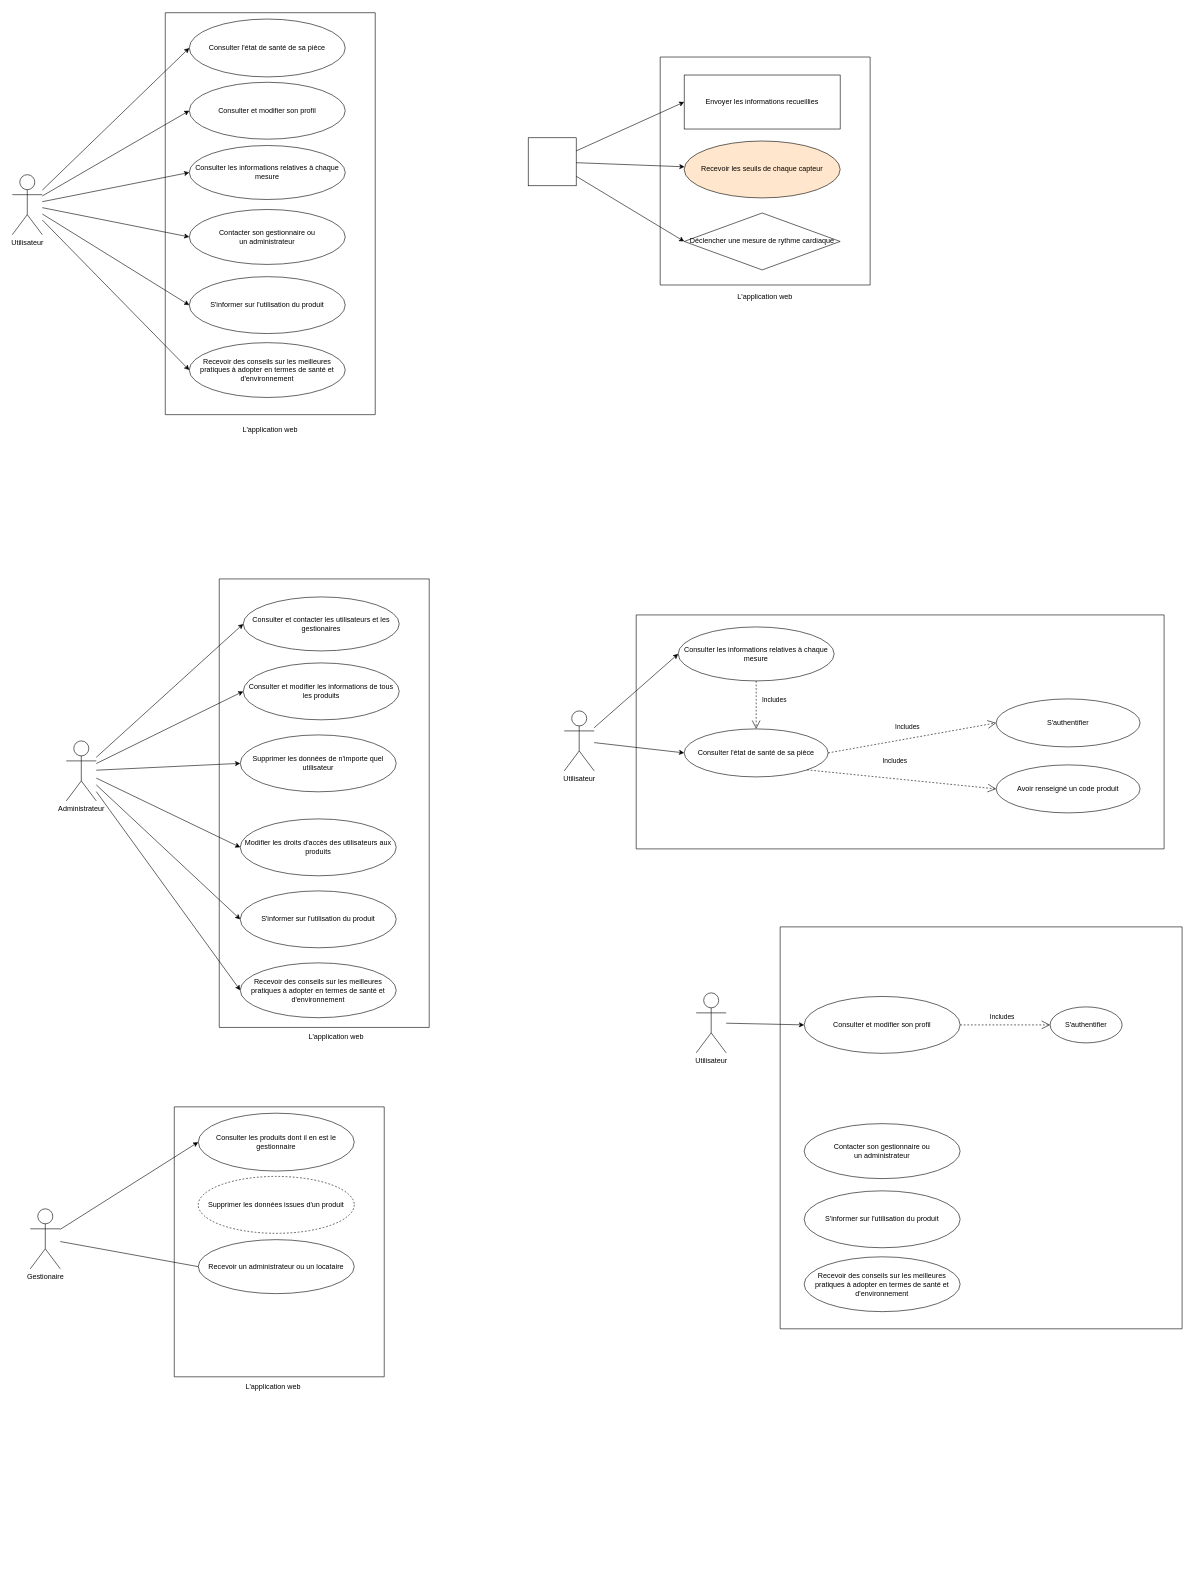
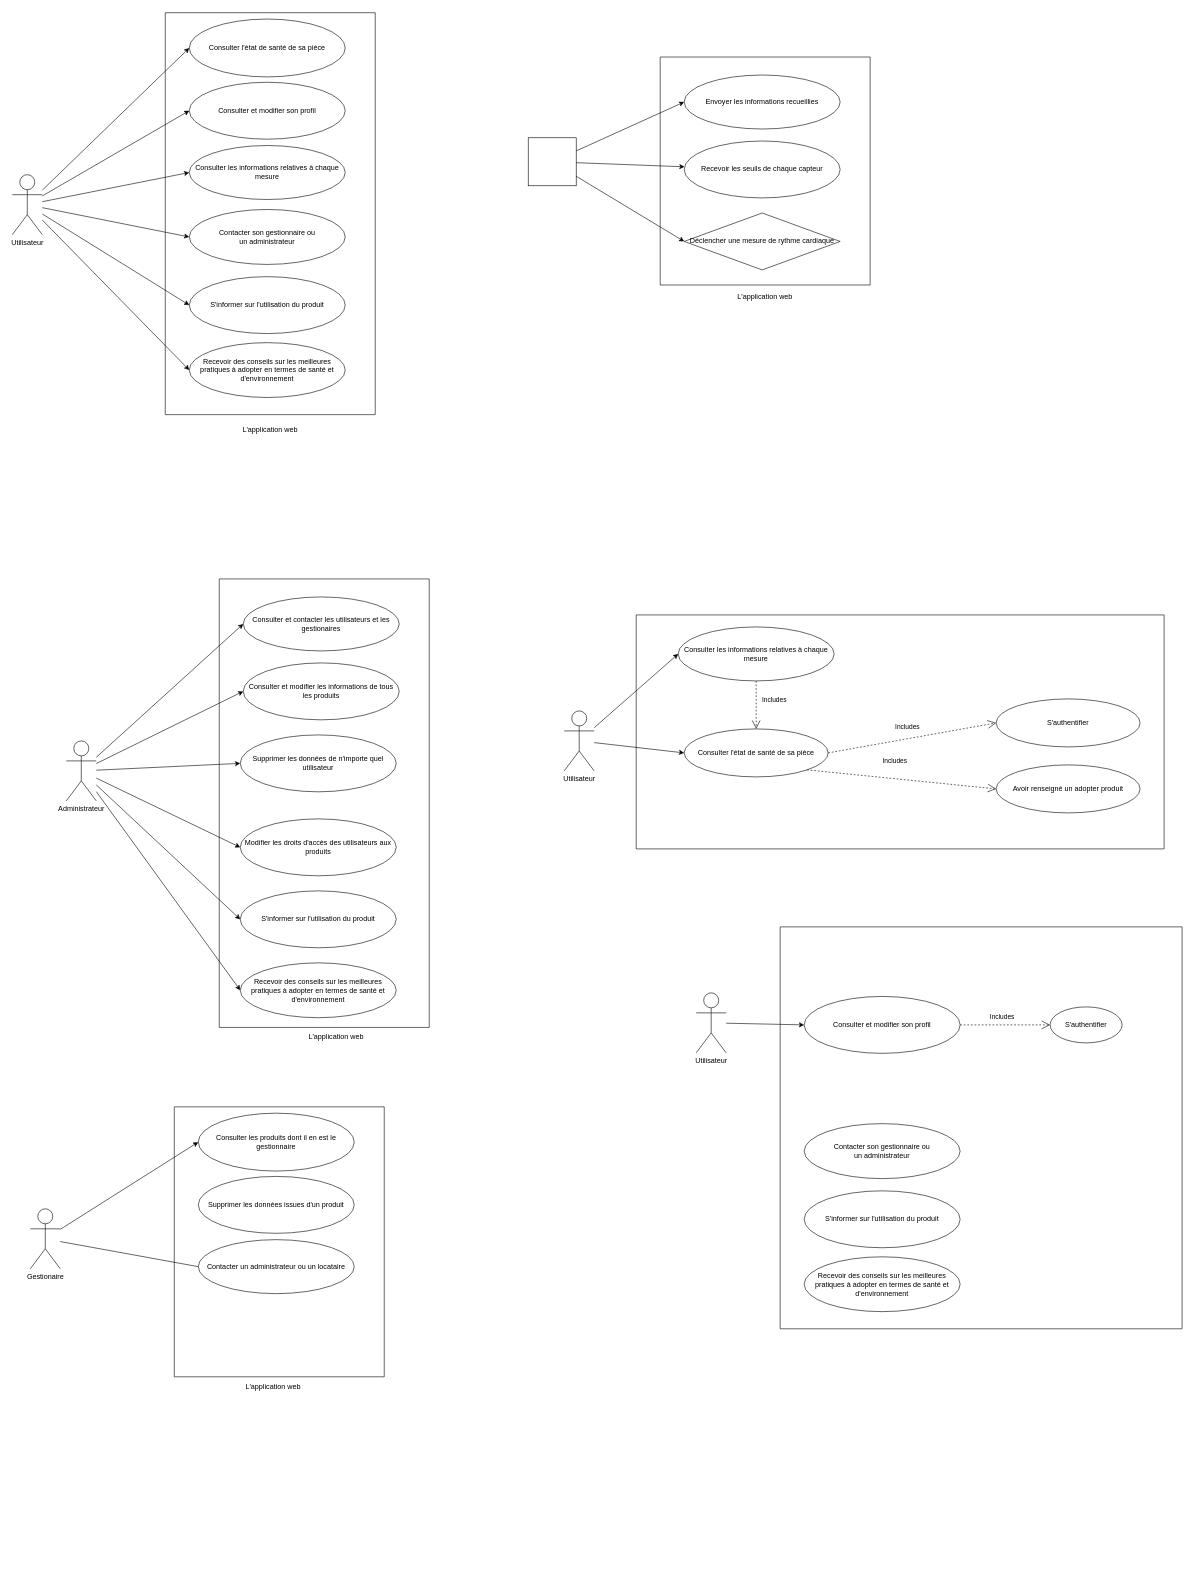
node "Envoyer les informations recueillies": shape rectangle -> ellipse
node "Recevoir les seuils de chaque capteur": fillcolor #ffe6cc -> #ffffff
node "Avoir renseigné un code produit": label "Avoir renseigné un code produit" -> "Avoir renseigné un adopter produit"
node "Supprimer les données issues d'un produit": style dashed -> solid
node "Recevoir un administrateur ou un locataire": label "Recevoir un administrateur ou un locataire" -> "Contacter un administrateur ou un locataire"
